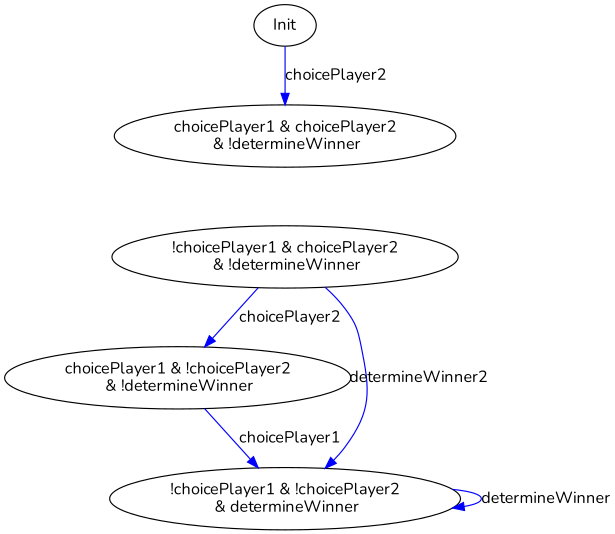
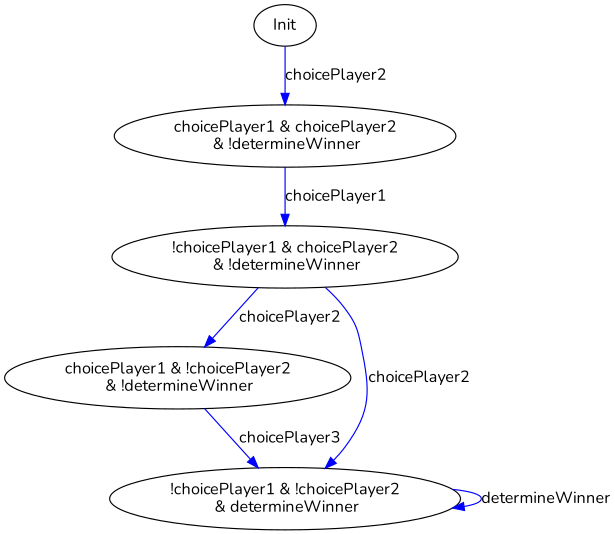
edge "choicePlayer1 & choicePlayer2 & !determineWinner" -> "!choicePlayer1 & choicePlayer2 & !determineWinner": added, label "choicePlayer1"
edge "!choicePlayer1 & choicePlayer2 & !determineWinner" -> "!choicePlayer1 & !choicePlayer2 & determineWinner": label "determineWinner2" -> "choicePlayer2"
edge "choicePlayer1 & !choicePlayer2 & !determineWinner" -> "!choicePlayer1 & !choicePlayer2 & determineWinner": label "choicePlayer1" -> "choicePlayer3"
